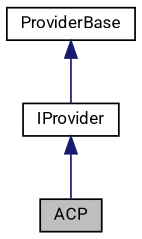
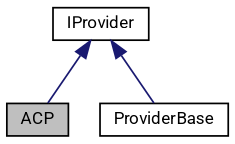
edge "IProvider" -> "ProviderBase": reversed
